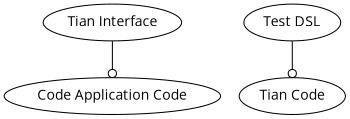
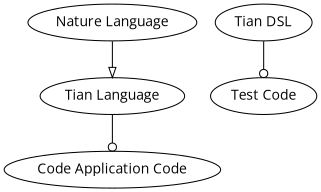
node "Tian Interface": label "Tian Interface" -> "Tian Language"
node "Nature Language": added
node "Test DSL": label "Test DSL" -> "Tian DSL"
node "Tian Code": label "Tian Code" -> "Test Code"
